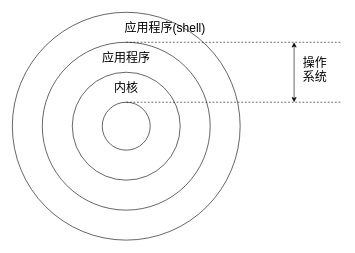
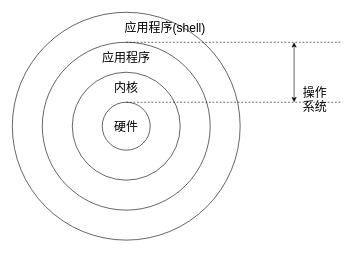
node "操作系统": moved (315, 69) -> (315, 99)
node "硬件": added
